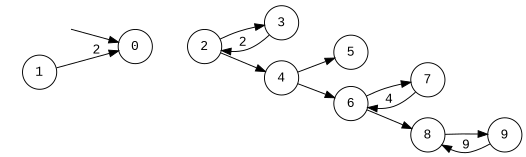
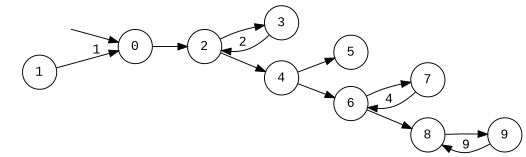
edge "0" -> "2": added
edge "1" -> "0": label "2" -> "1"
